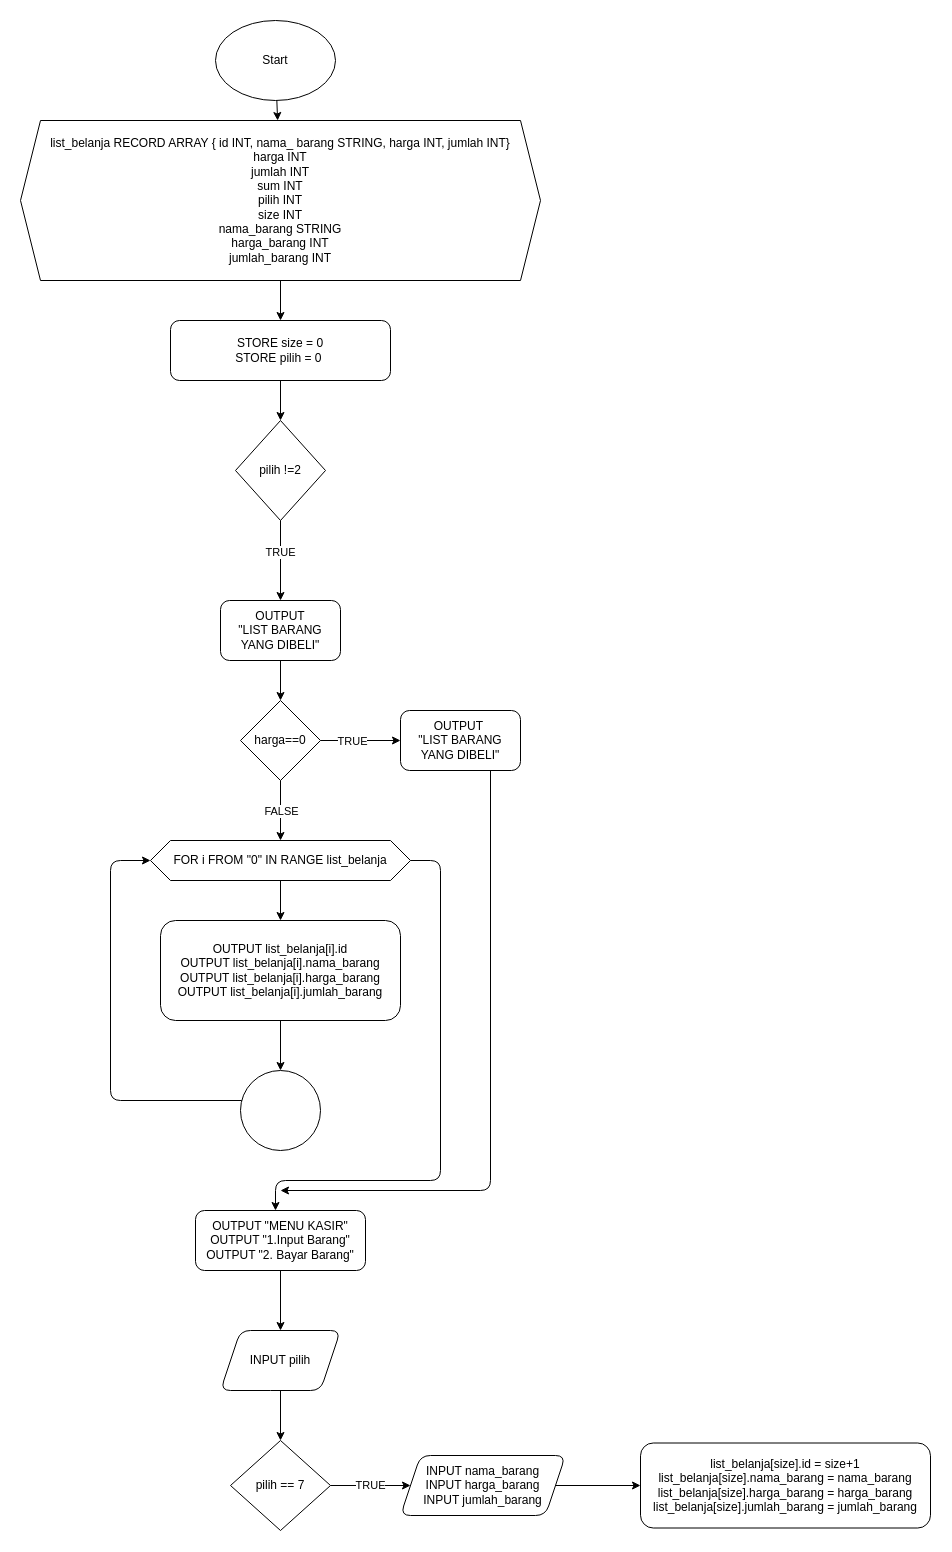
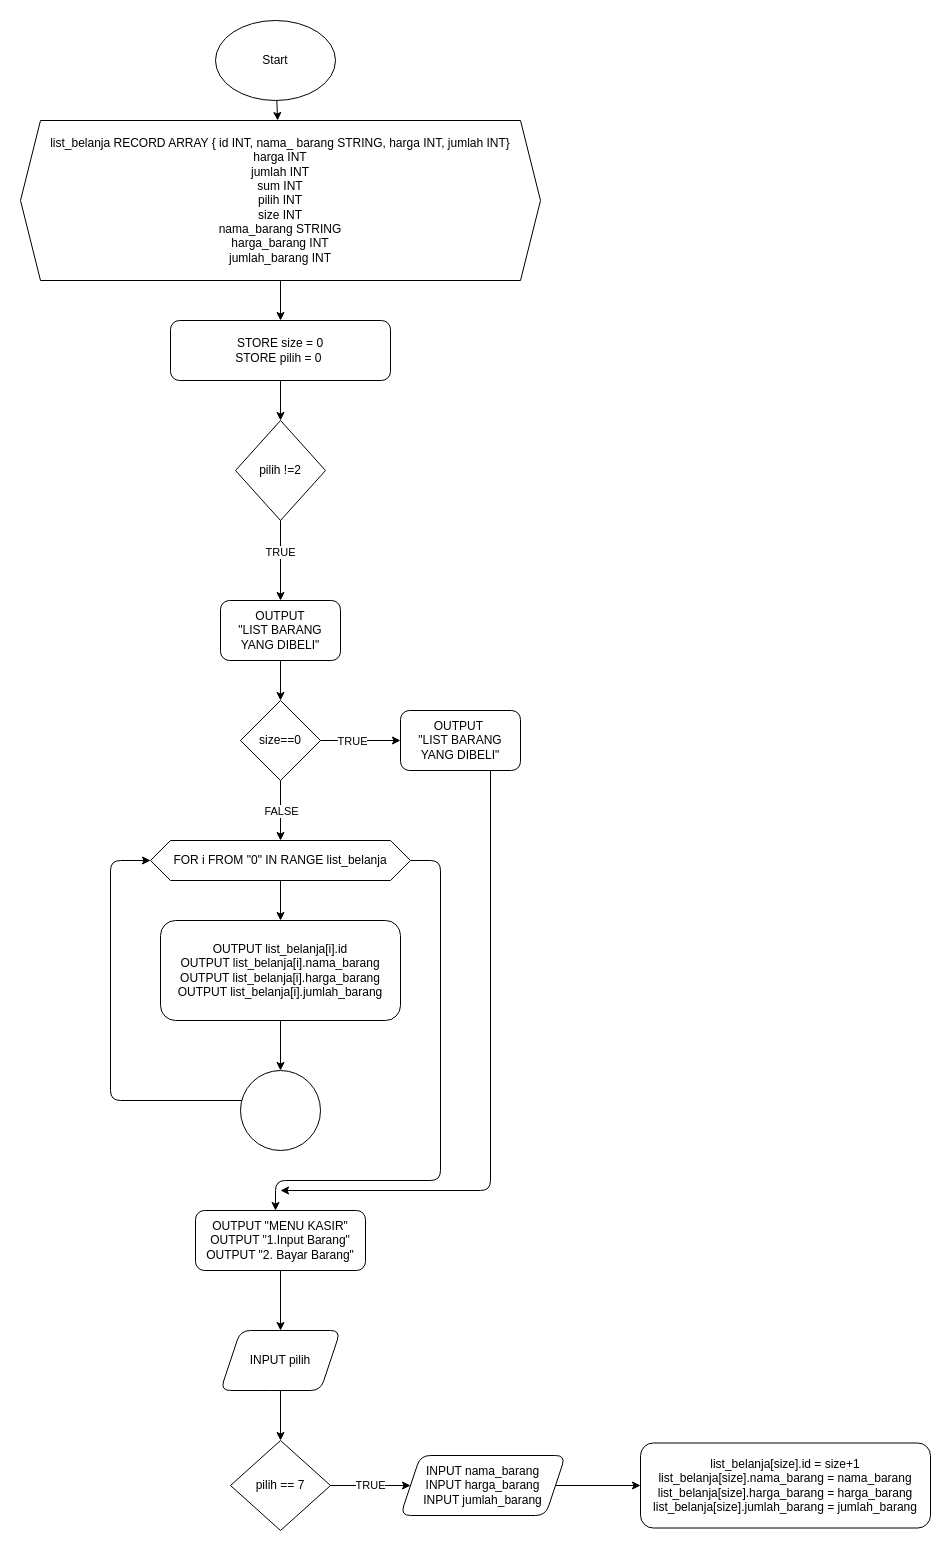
node "harga==0": label "harga==0" -> "size==0"
